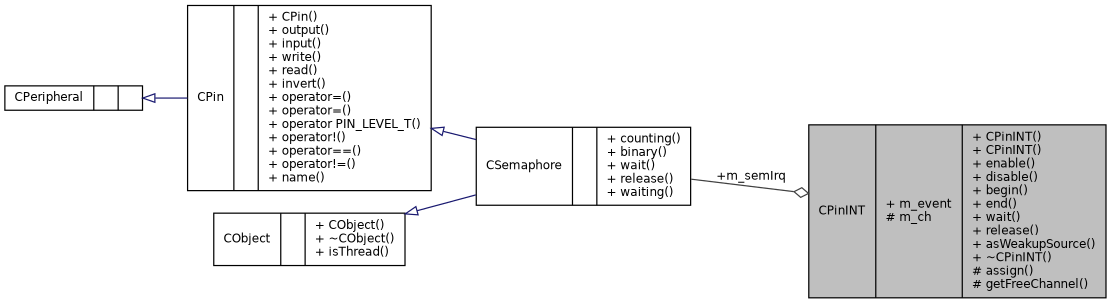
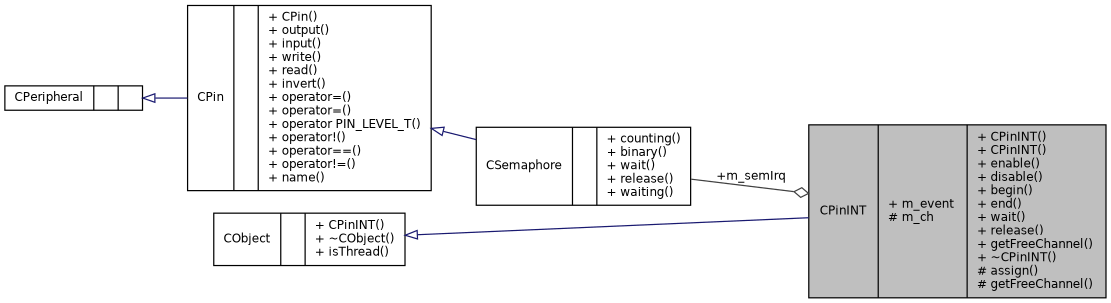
edge "CSemaphore" -> "CObject": now "CPinINT" -> "CObject"
node "CObject": text "+ CObject()" -> "+ CPinINT()"
node "CPinINT": text "+ asWeakupSource()" -> "+ getFreeChannel()"
